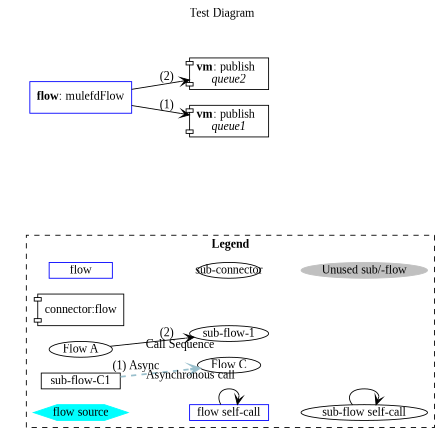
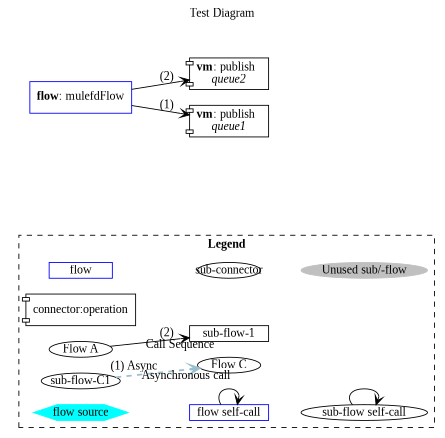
node "connector:flow": label "connector:flow" -> "connector:operation"
node "sub-flow-1": shape ellipse -> box
node "sub-flow-C1": shape box -> ellipse
